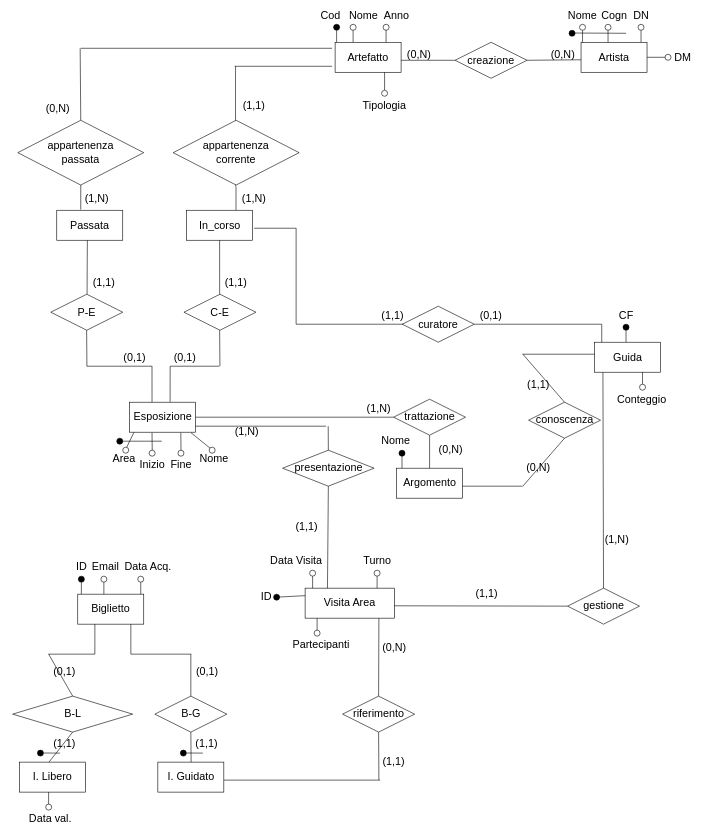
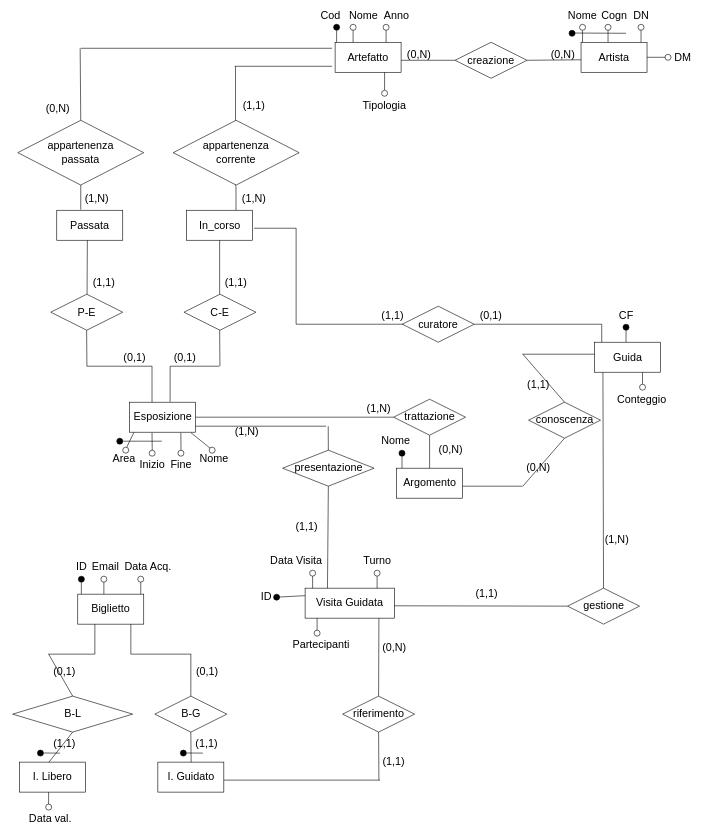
node "Visita Area": label "Visita Area" -> "Visita Guidata"
